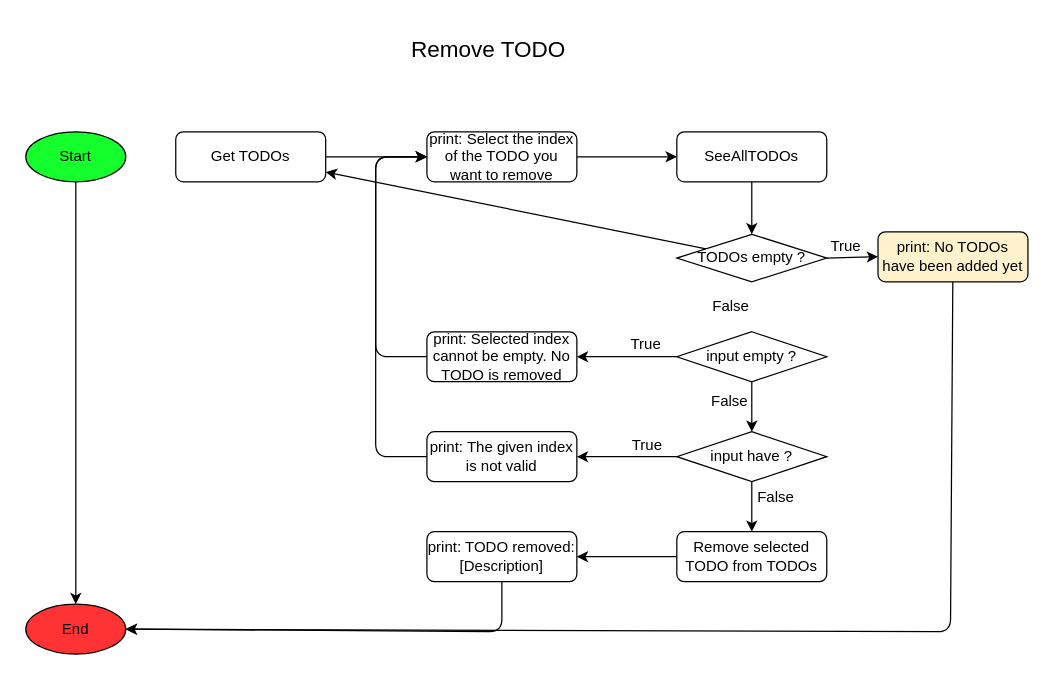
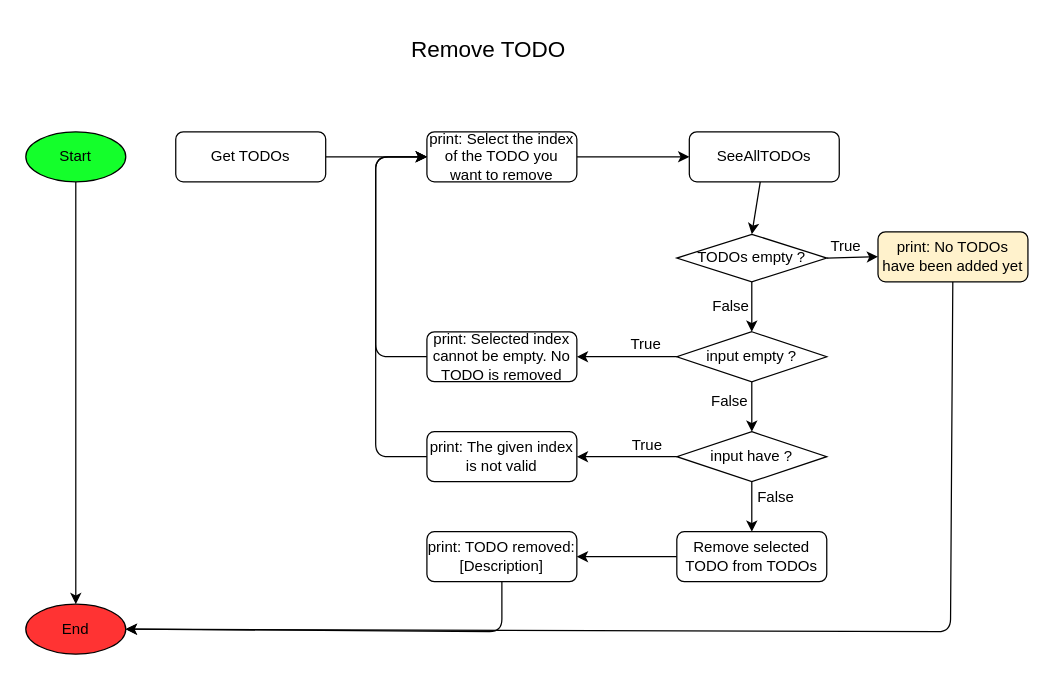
node "SeeAllTODOs": moved (752, 157) -> (764, 157)
edge "TODOs empty ?" -> "Get TODOs": now "TODOs empty ?" -> "input empty ?"
